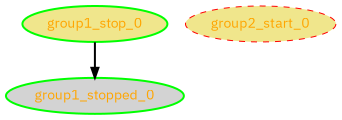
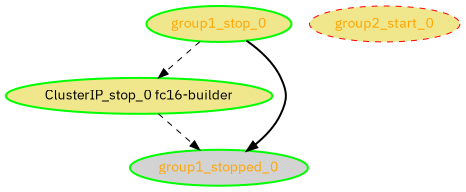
node "ClusterIP_stop_0 fc16-builder": added
